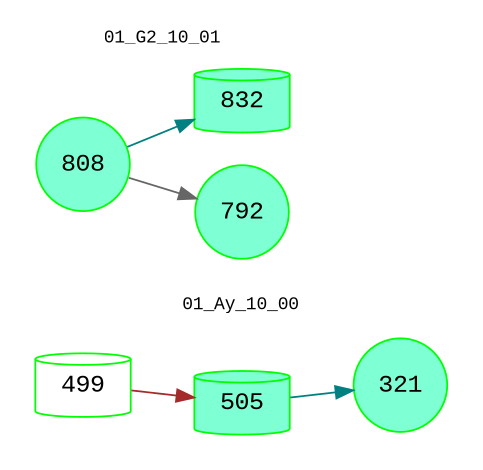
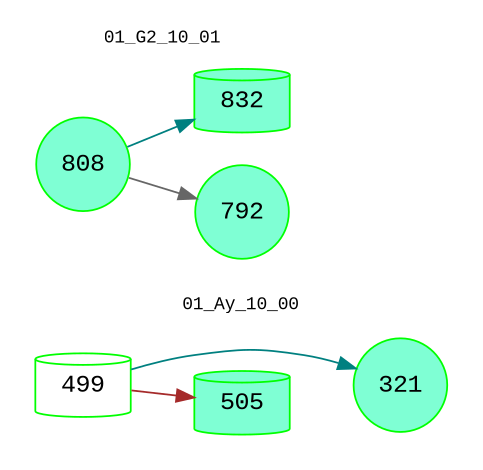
edge "505" -> "321": now "499" -> "321"
